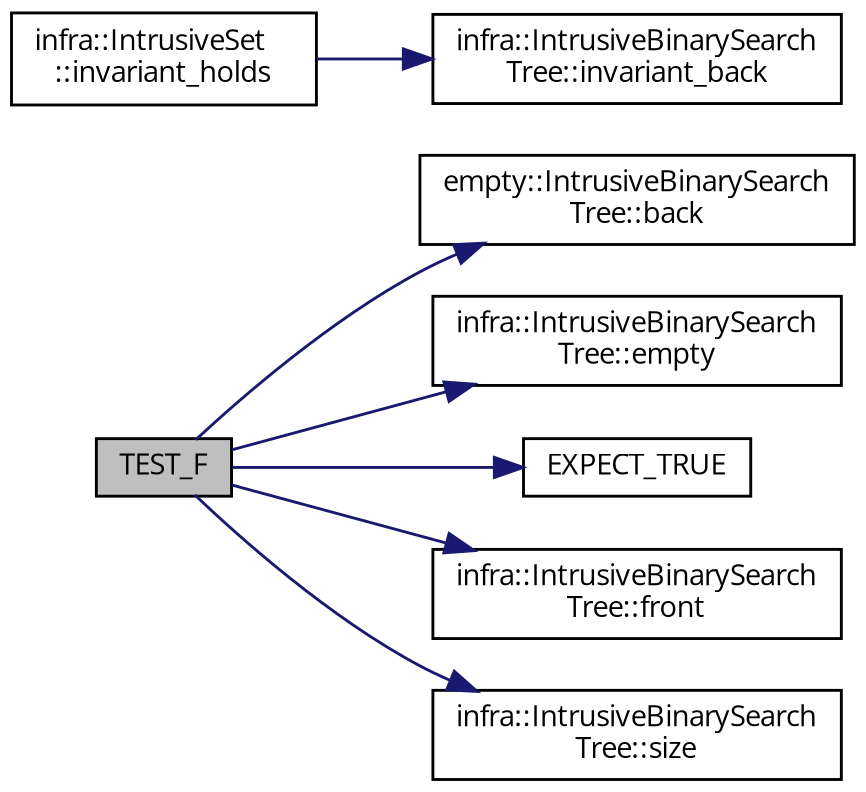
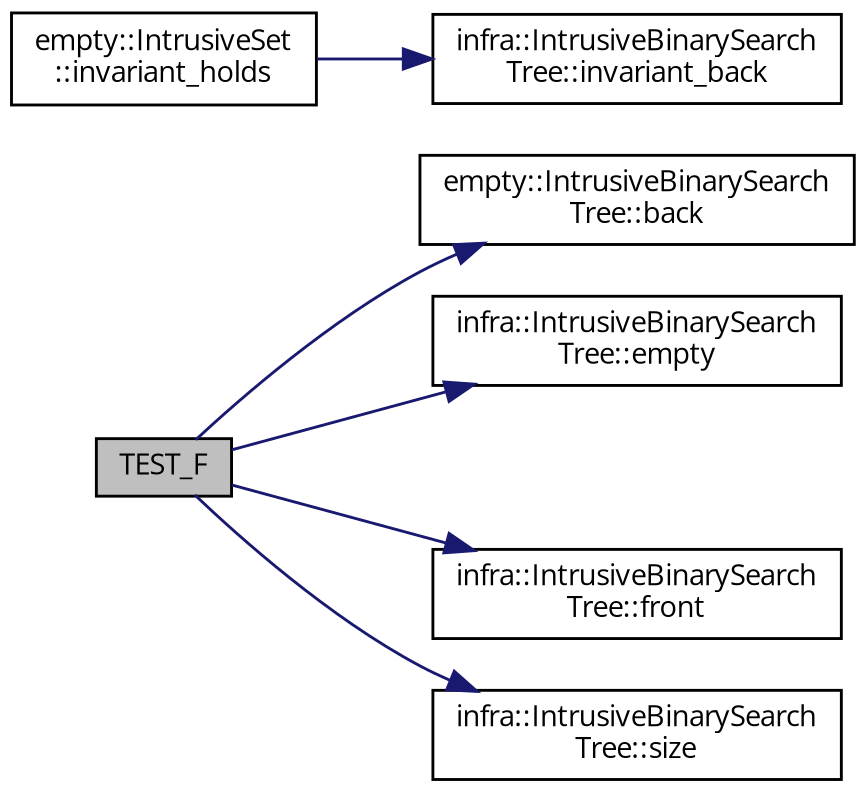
node "infra::IntrusiveSet ::invariant_holds": label "infra::IntrusiveSet ::invariant_holds" -> "empty::IntrusiveSet ::invariant_holds"
node "EXPECT_TRUE": removed
